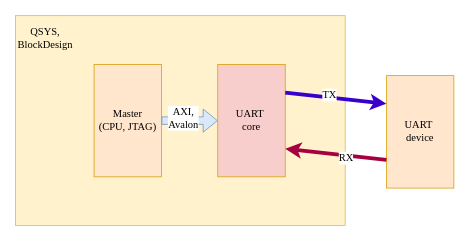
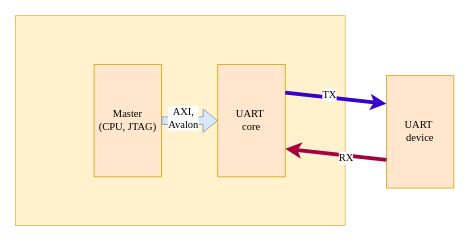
node "QSYS, BlockDesign": removed
node "UART core": fillcolor #f8cecc -> #ffe6cc
